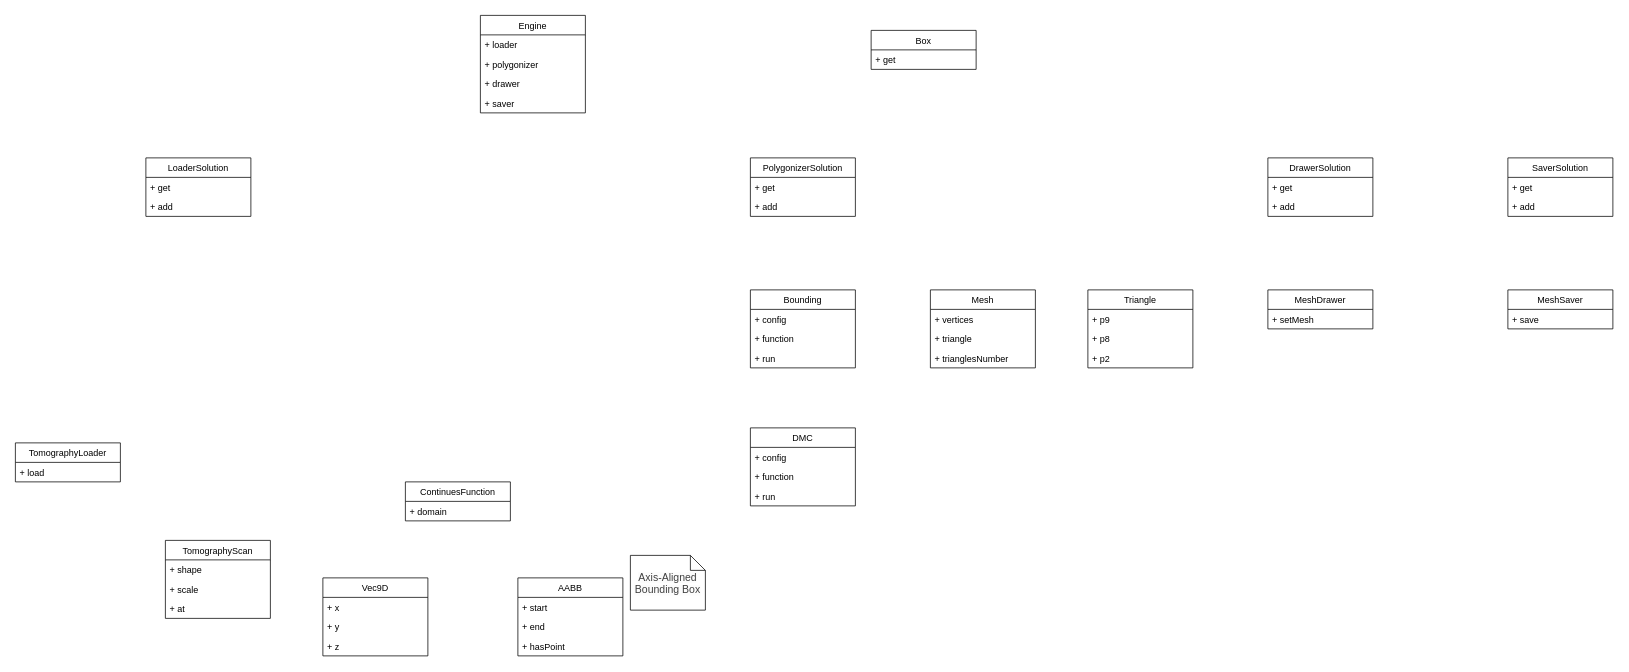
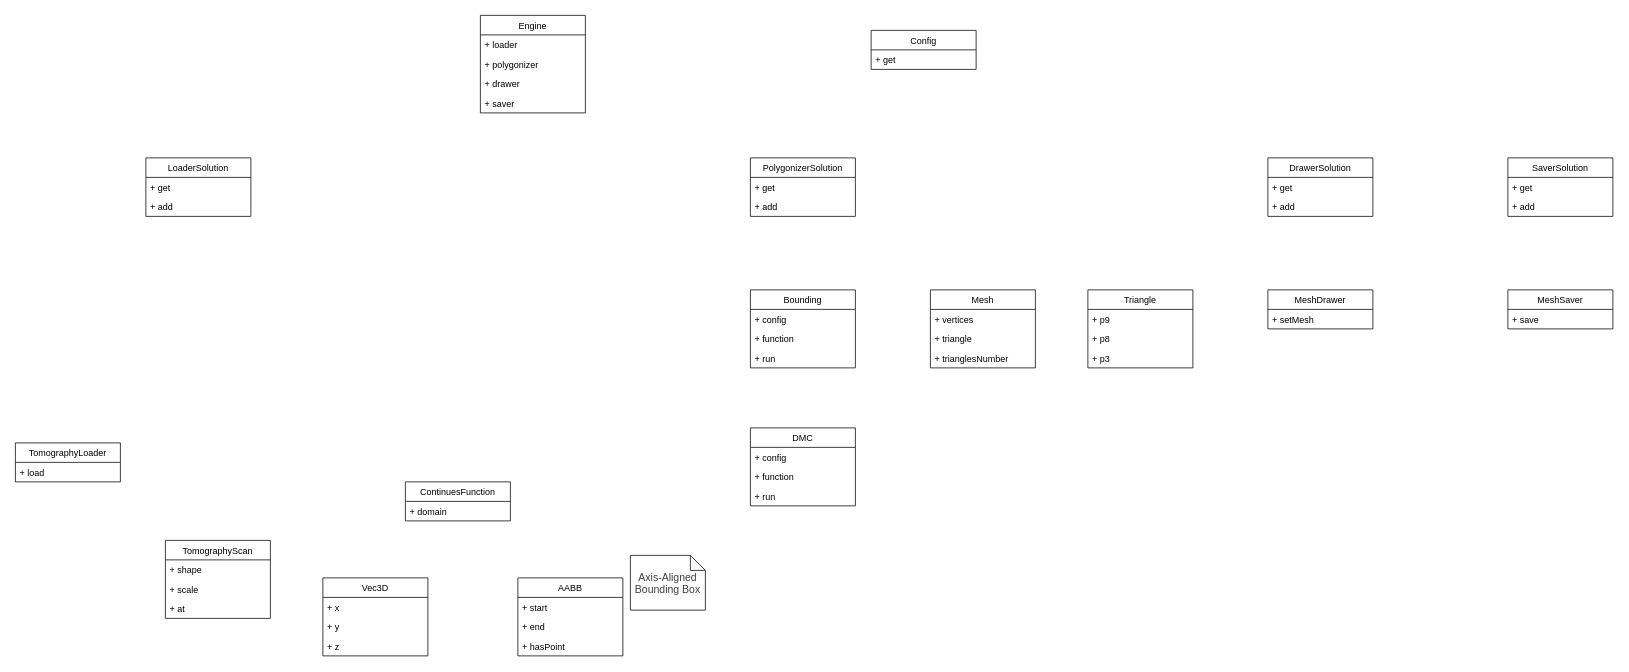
node "Box": label "Box" -> "Config"
node "+ p2": label "+ p2" -> "+ p3"
node "Vec9D": label "Vec9D" -> "Vec3D"
